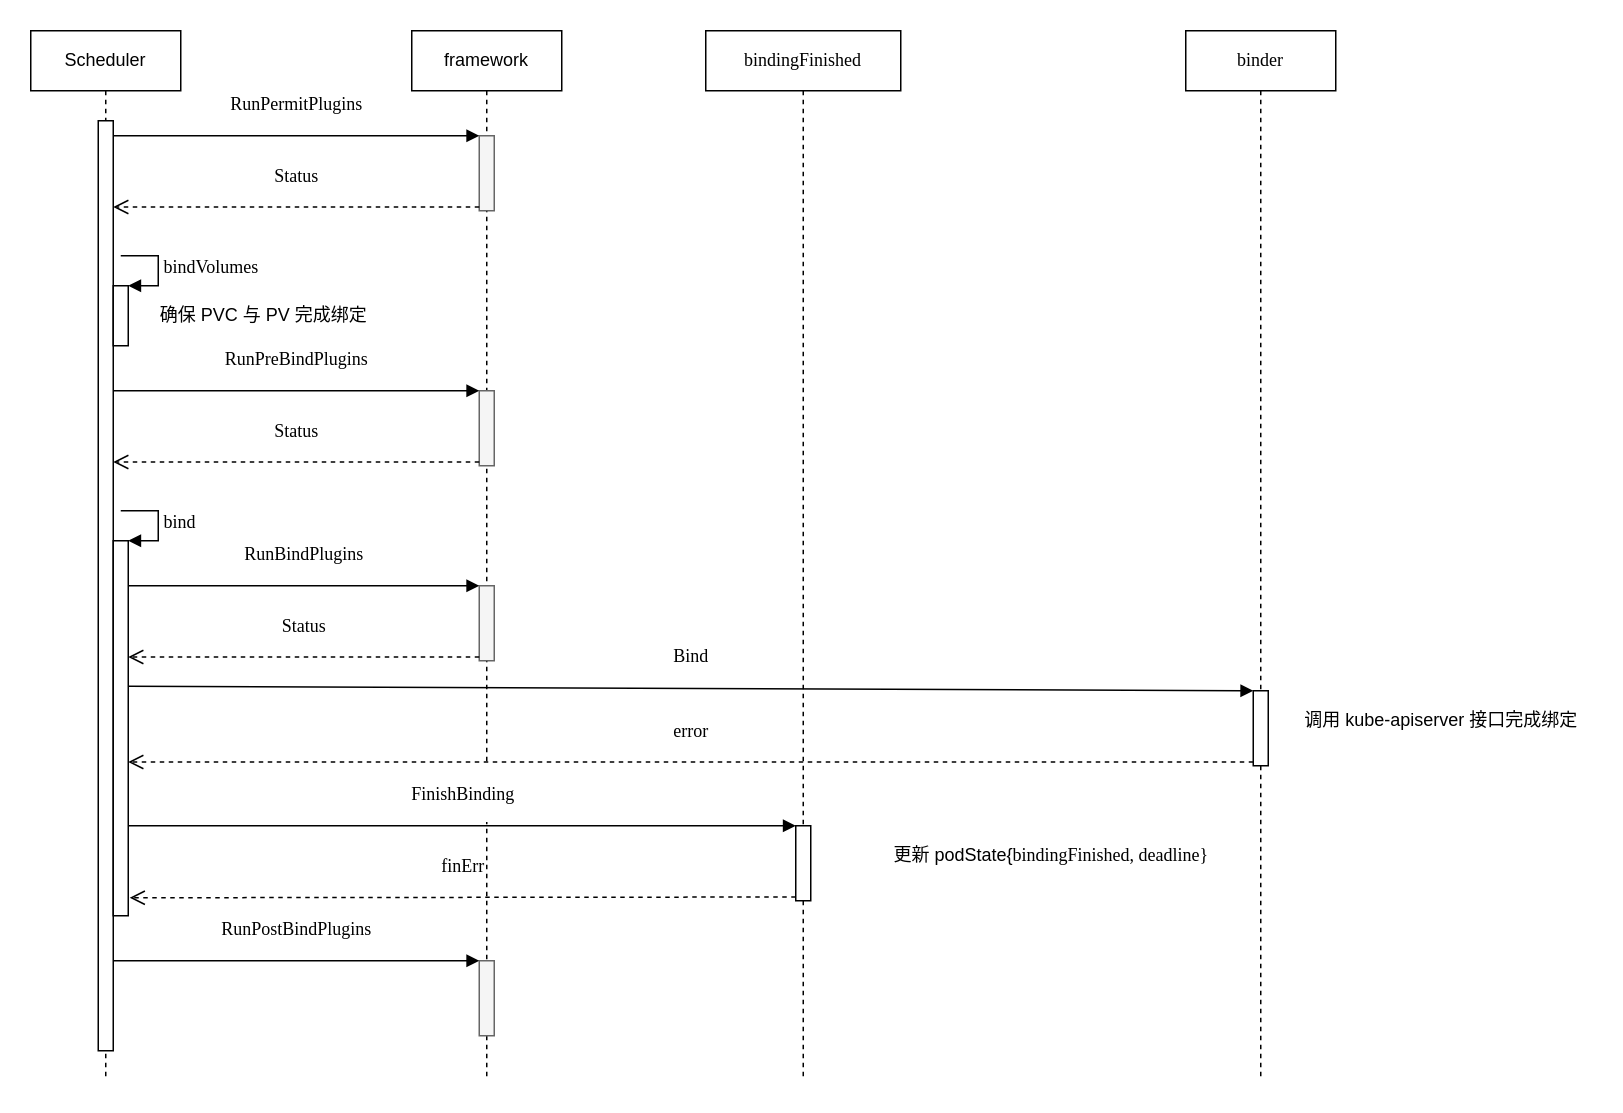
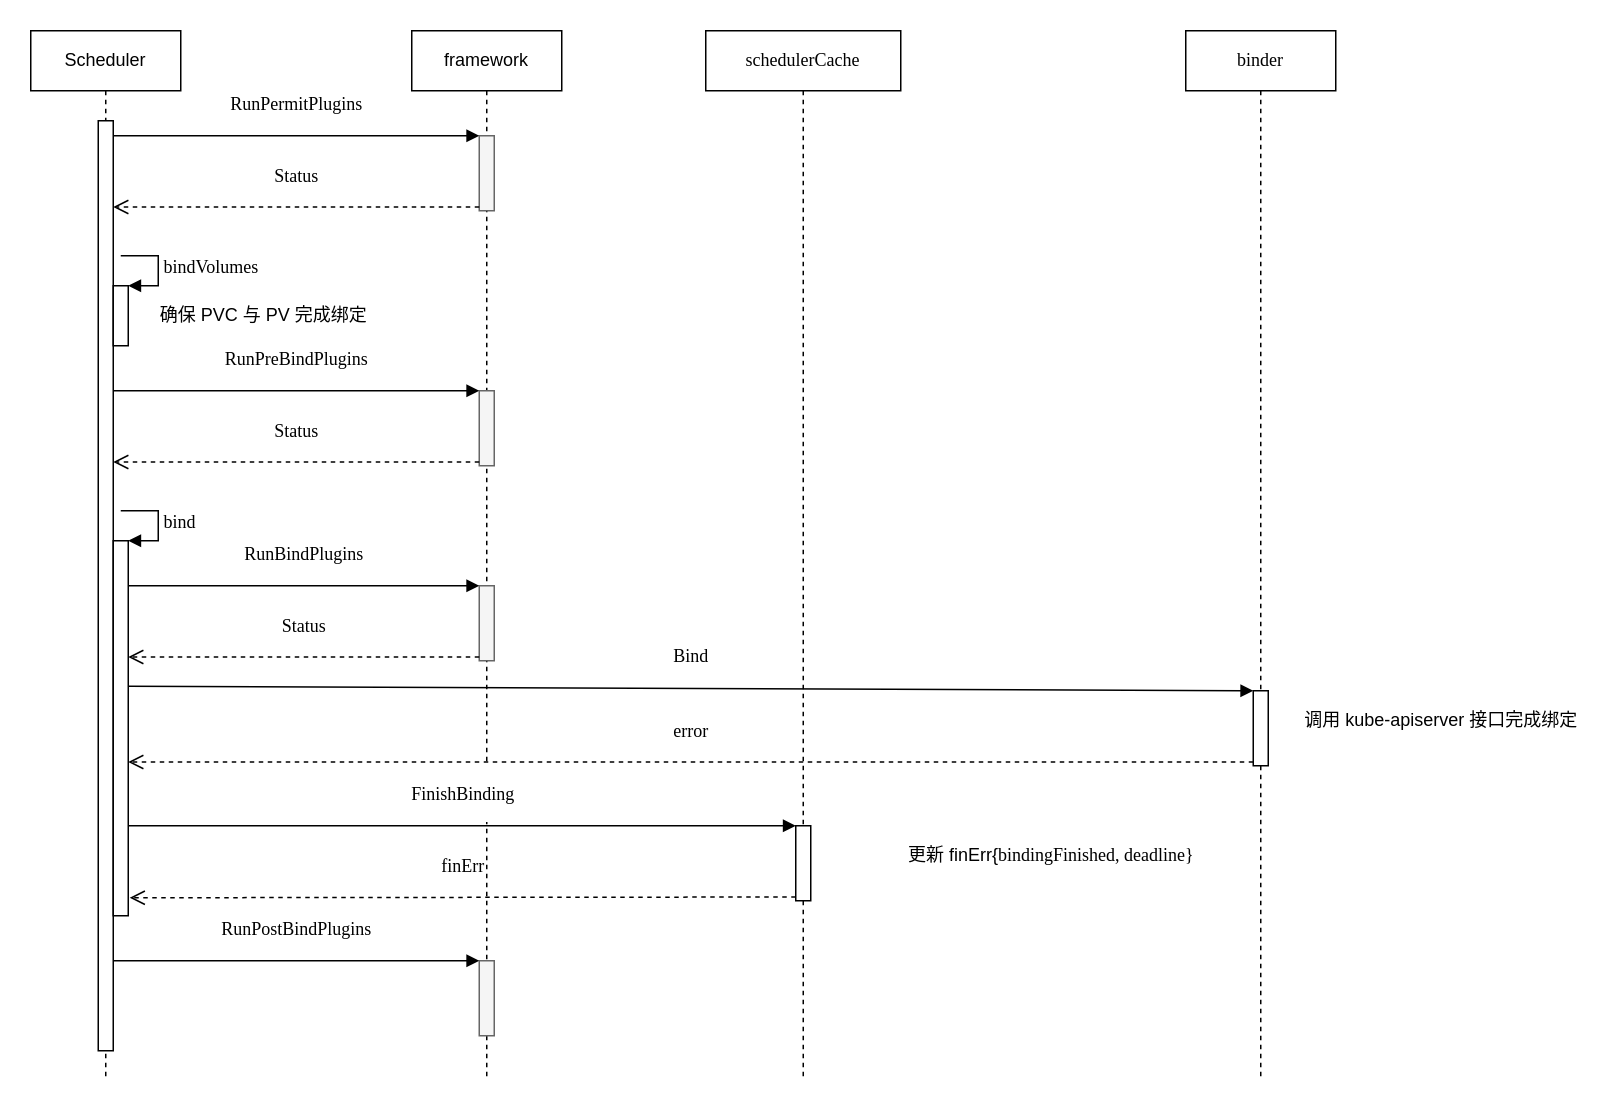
node "bindingFinished": label "bindingFinished" -> "schedulerCache"
node "更新 podState{bindingFinished, deadline}": label "更新 podState{bindingFinished, deadline}" -> "更新 finErr{bindingFinished, deadline}"
